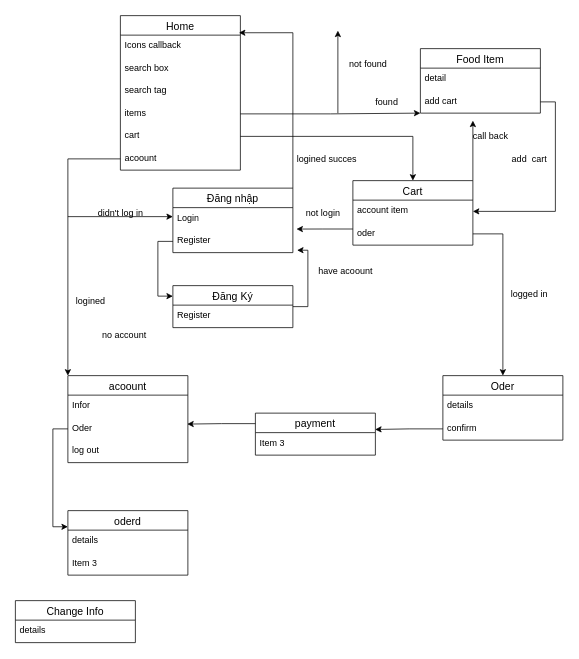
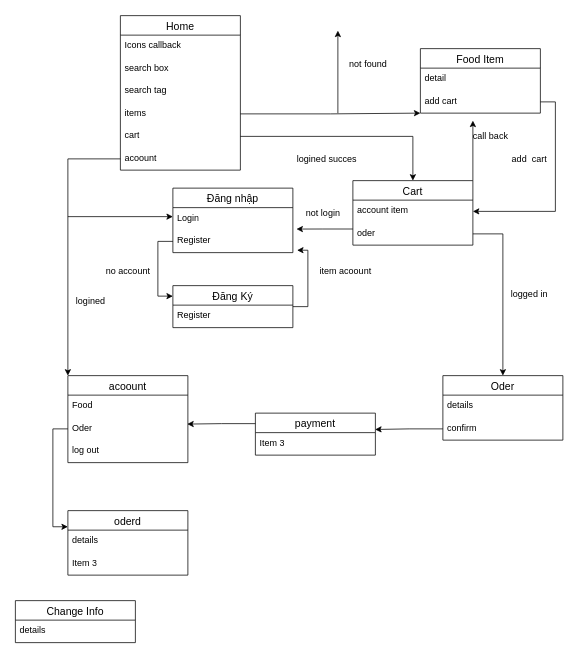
edge "Đăng nhập" -> "Icons callback": removed
node "found": removed
node "didn't log in": removed
node "have acoount": label "have acoount" -> "item acoount"
node "no account": moved (124, 335) -> (128, 271)
node "Infor": label "Infor" -> "Food"
